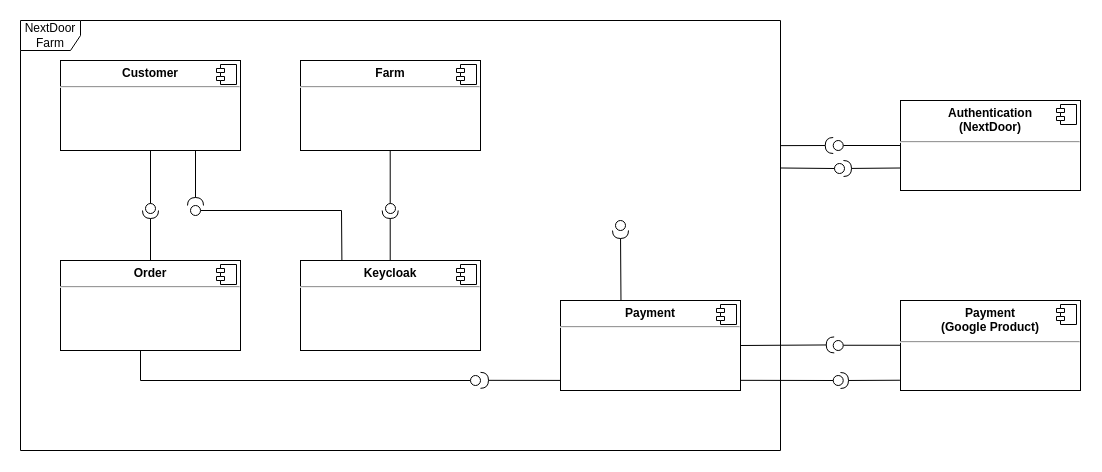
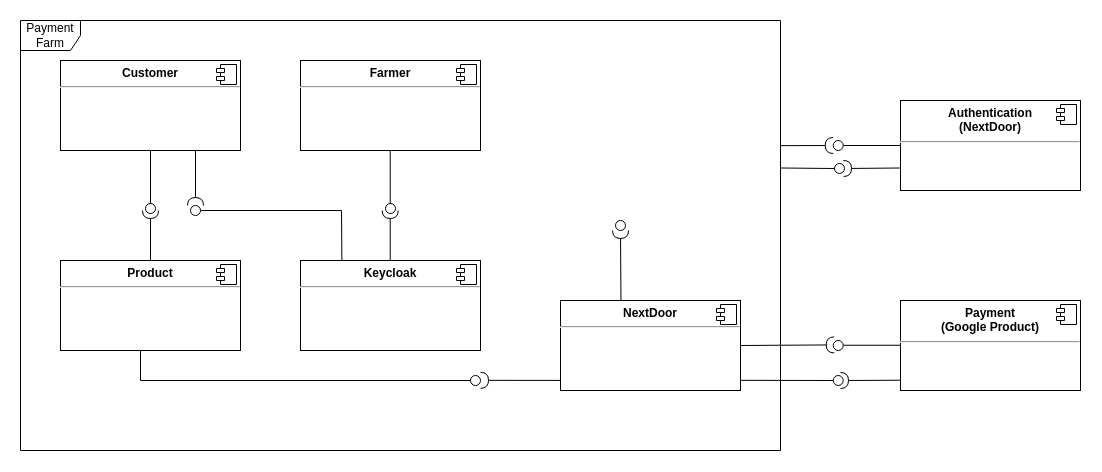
node "NextDoor Farm": label "NextDoor Farm" -> "Payment Farm"
node "Farm": label "Farm" -> "Farmer"
node "Order": label "Order" -> "Product"
node "Payment": label "Payment" -> "NextDoor"
